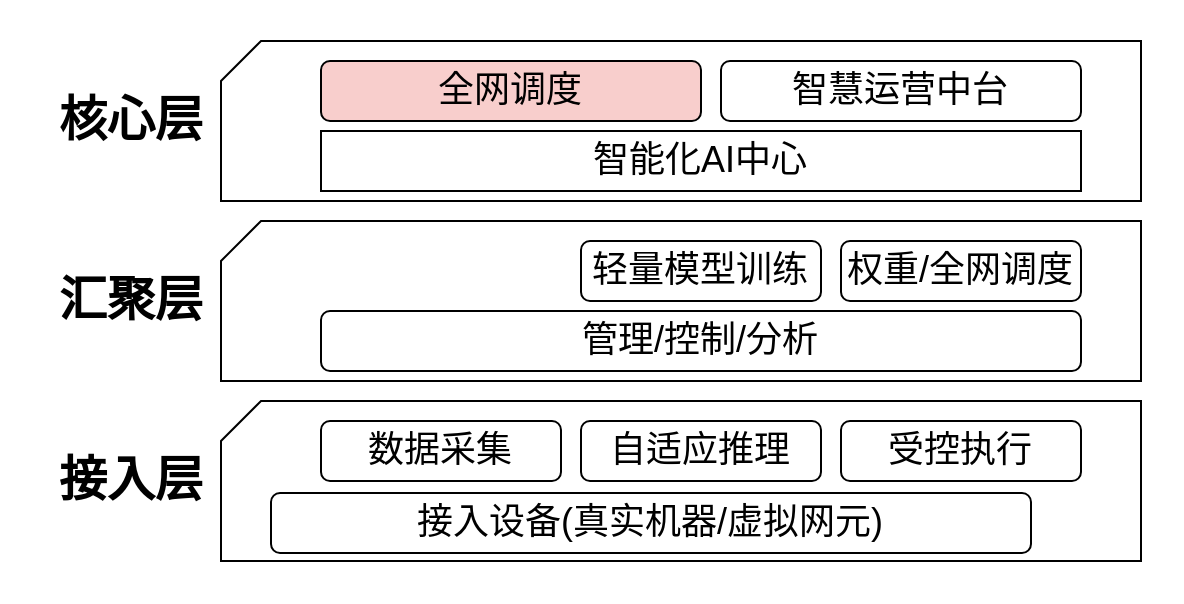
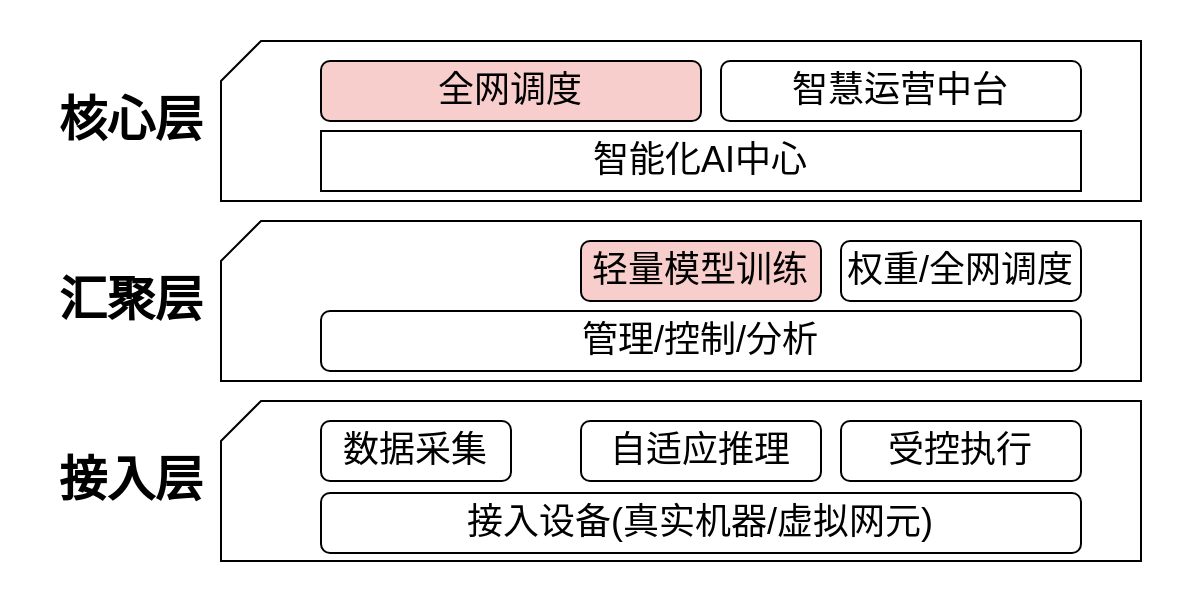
node "轻量模型训练": fillcolor #ffffff -> #f8cecc
node "数据采集": size 240x60 -> 190x60
node "接入设备(真实机器/虚拟网元)": moved (651, 523) -> (701, 523)
